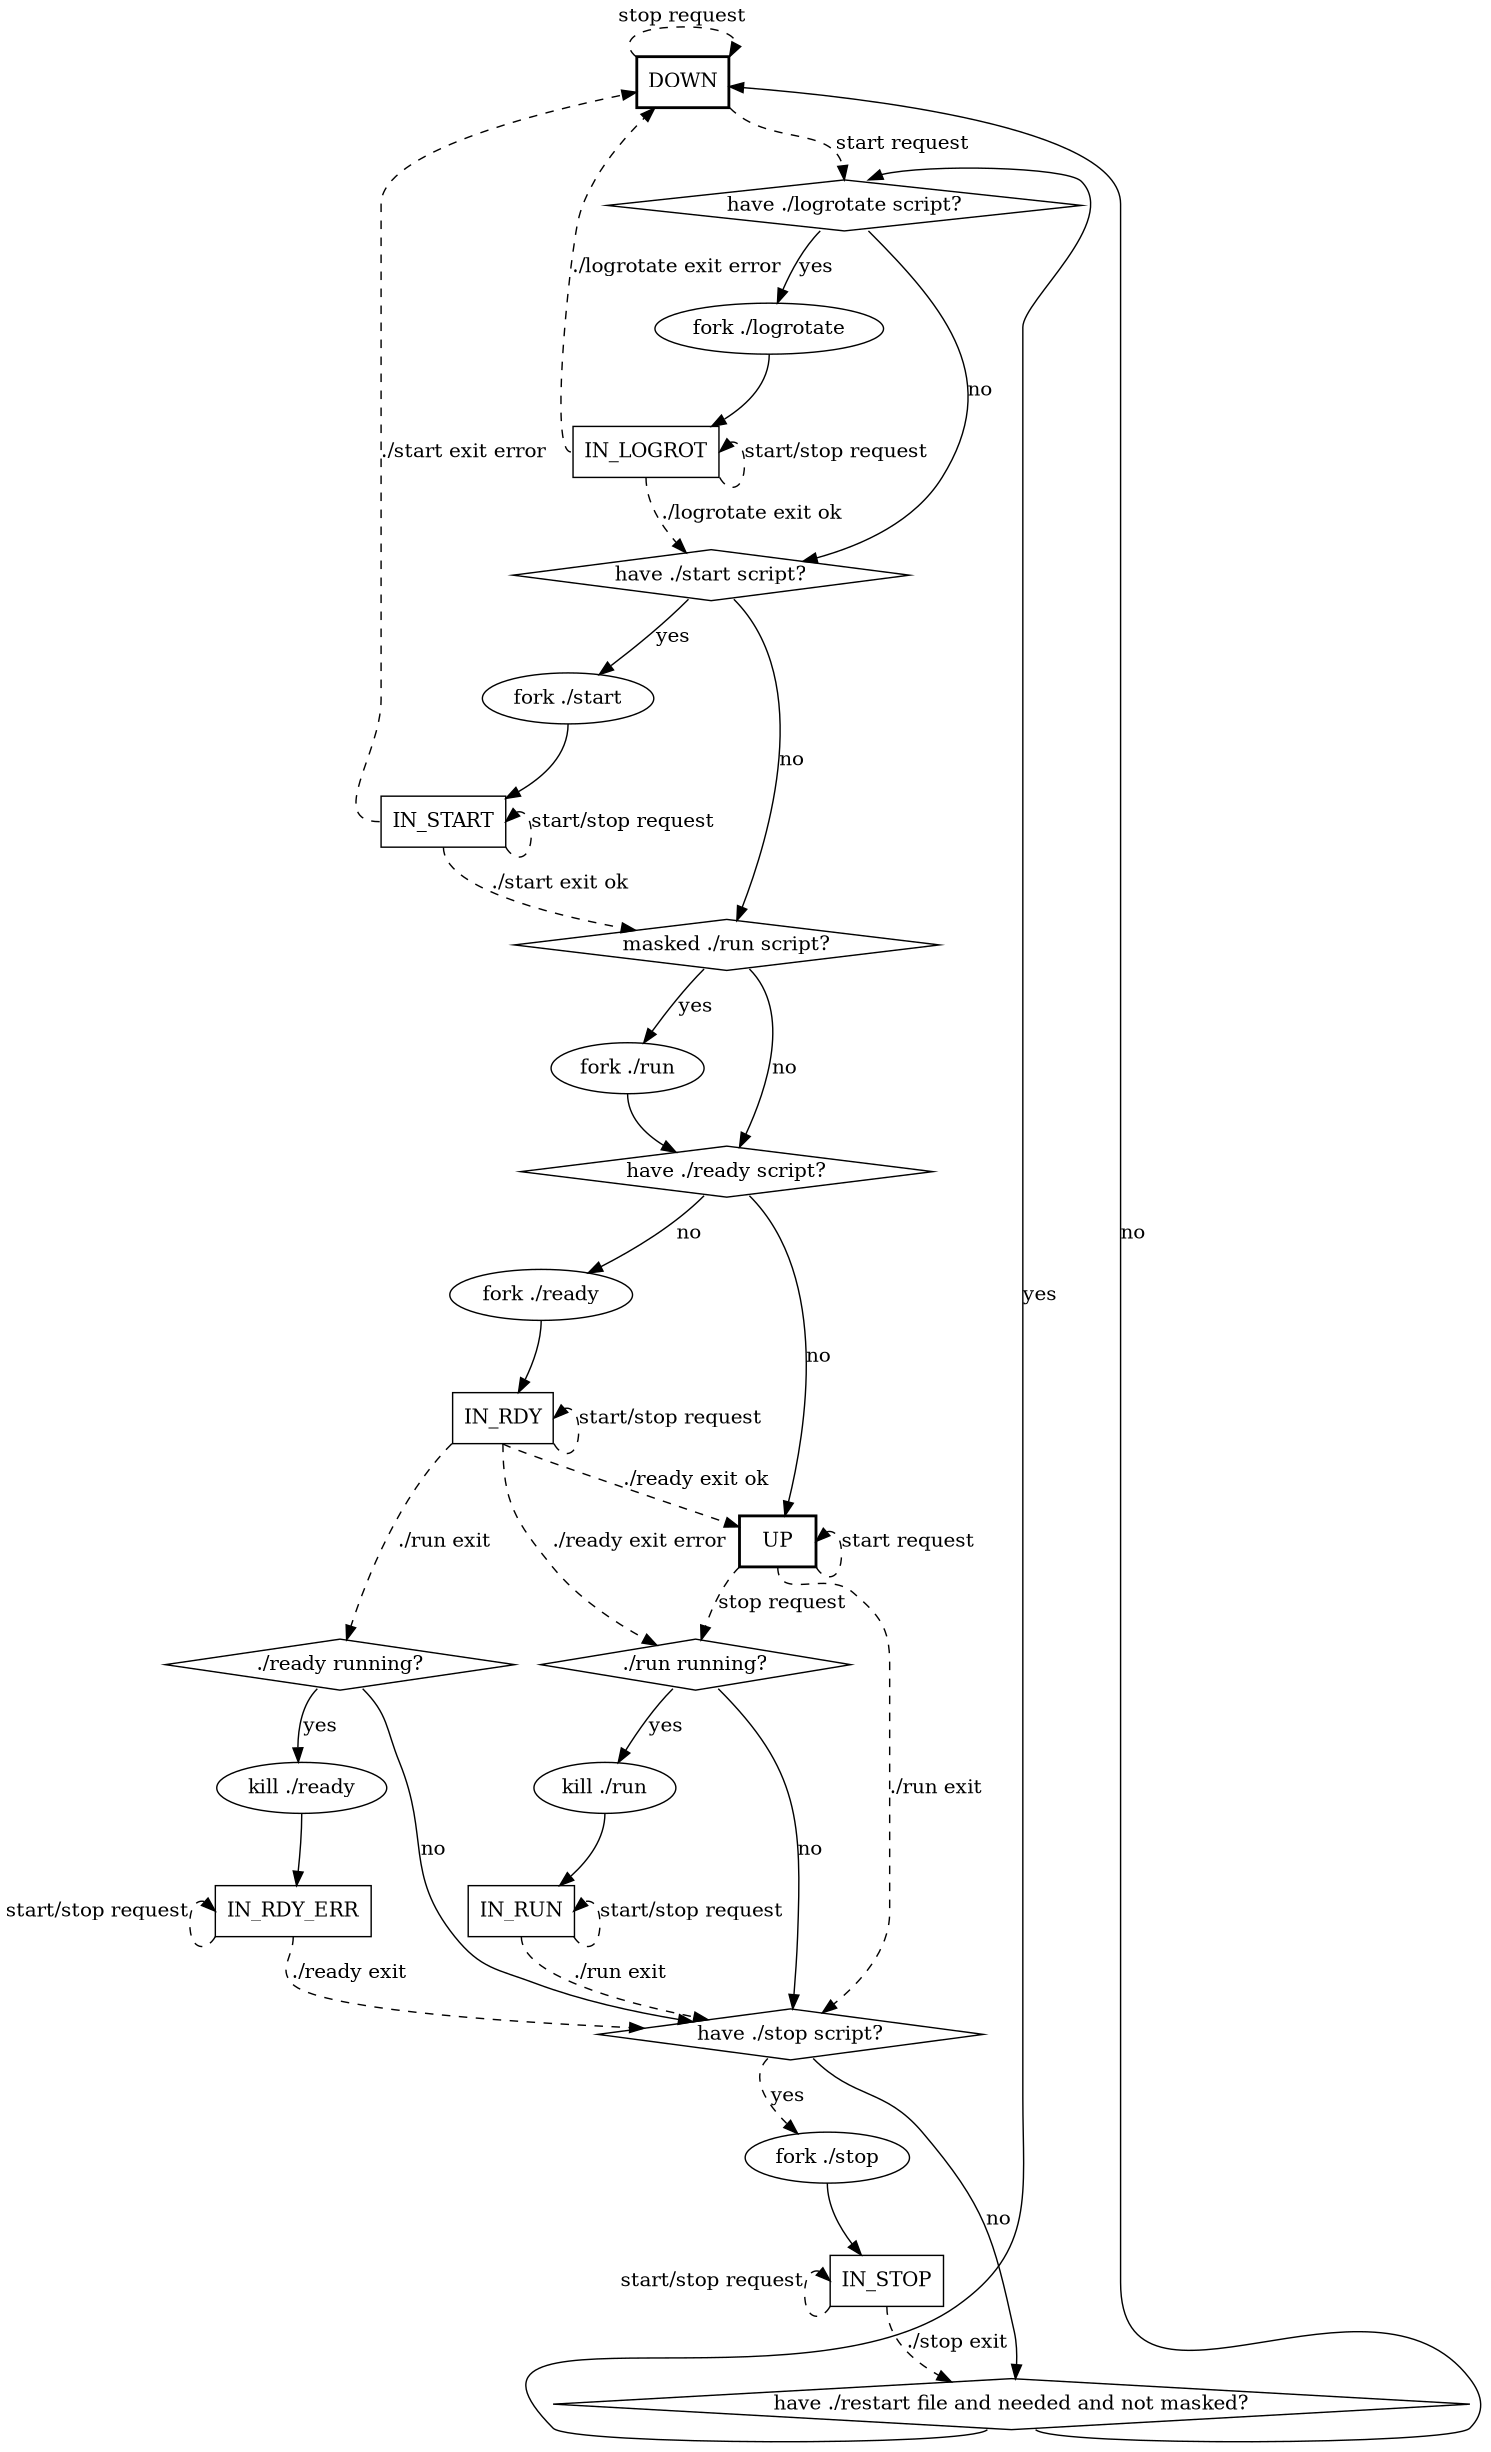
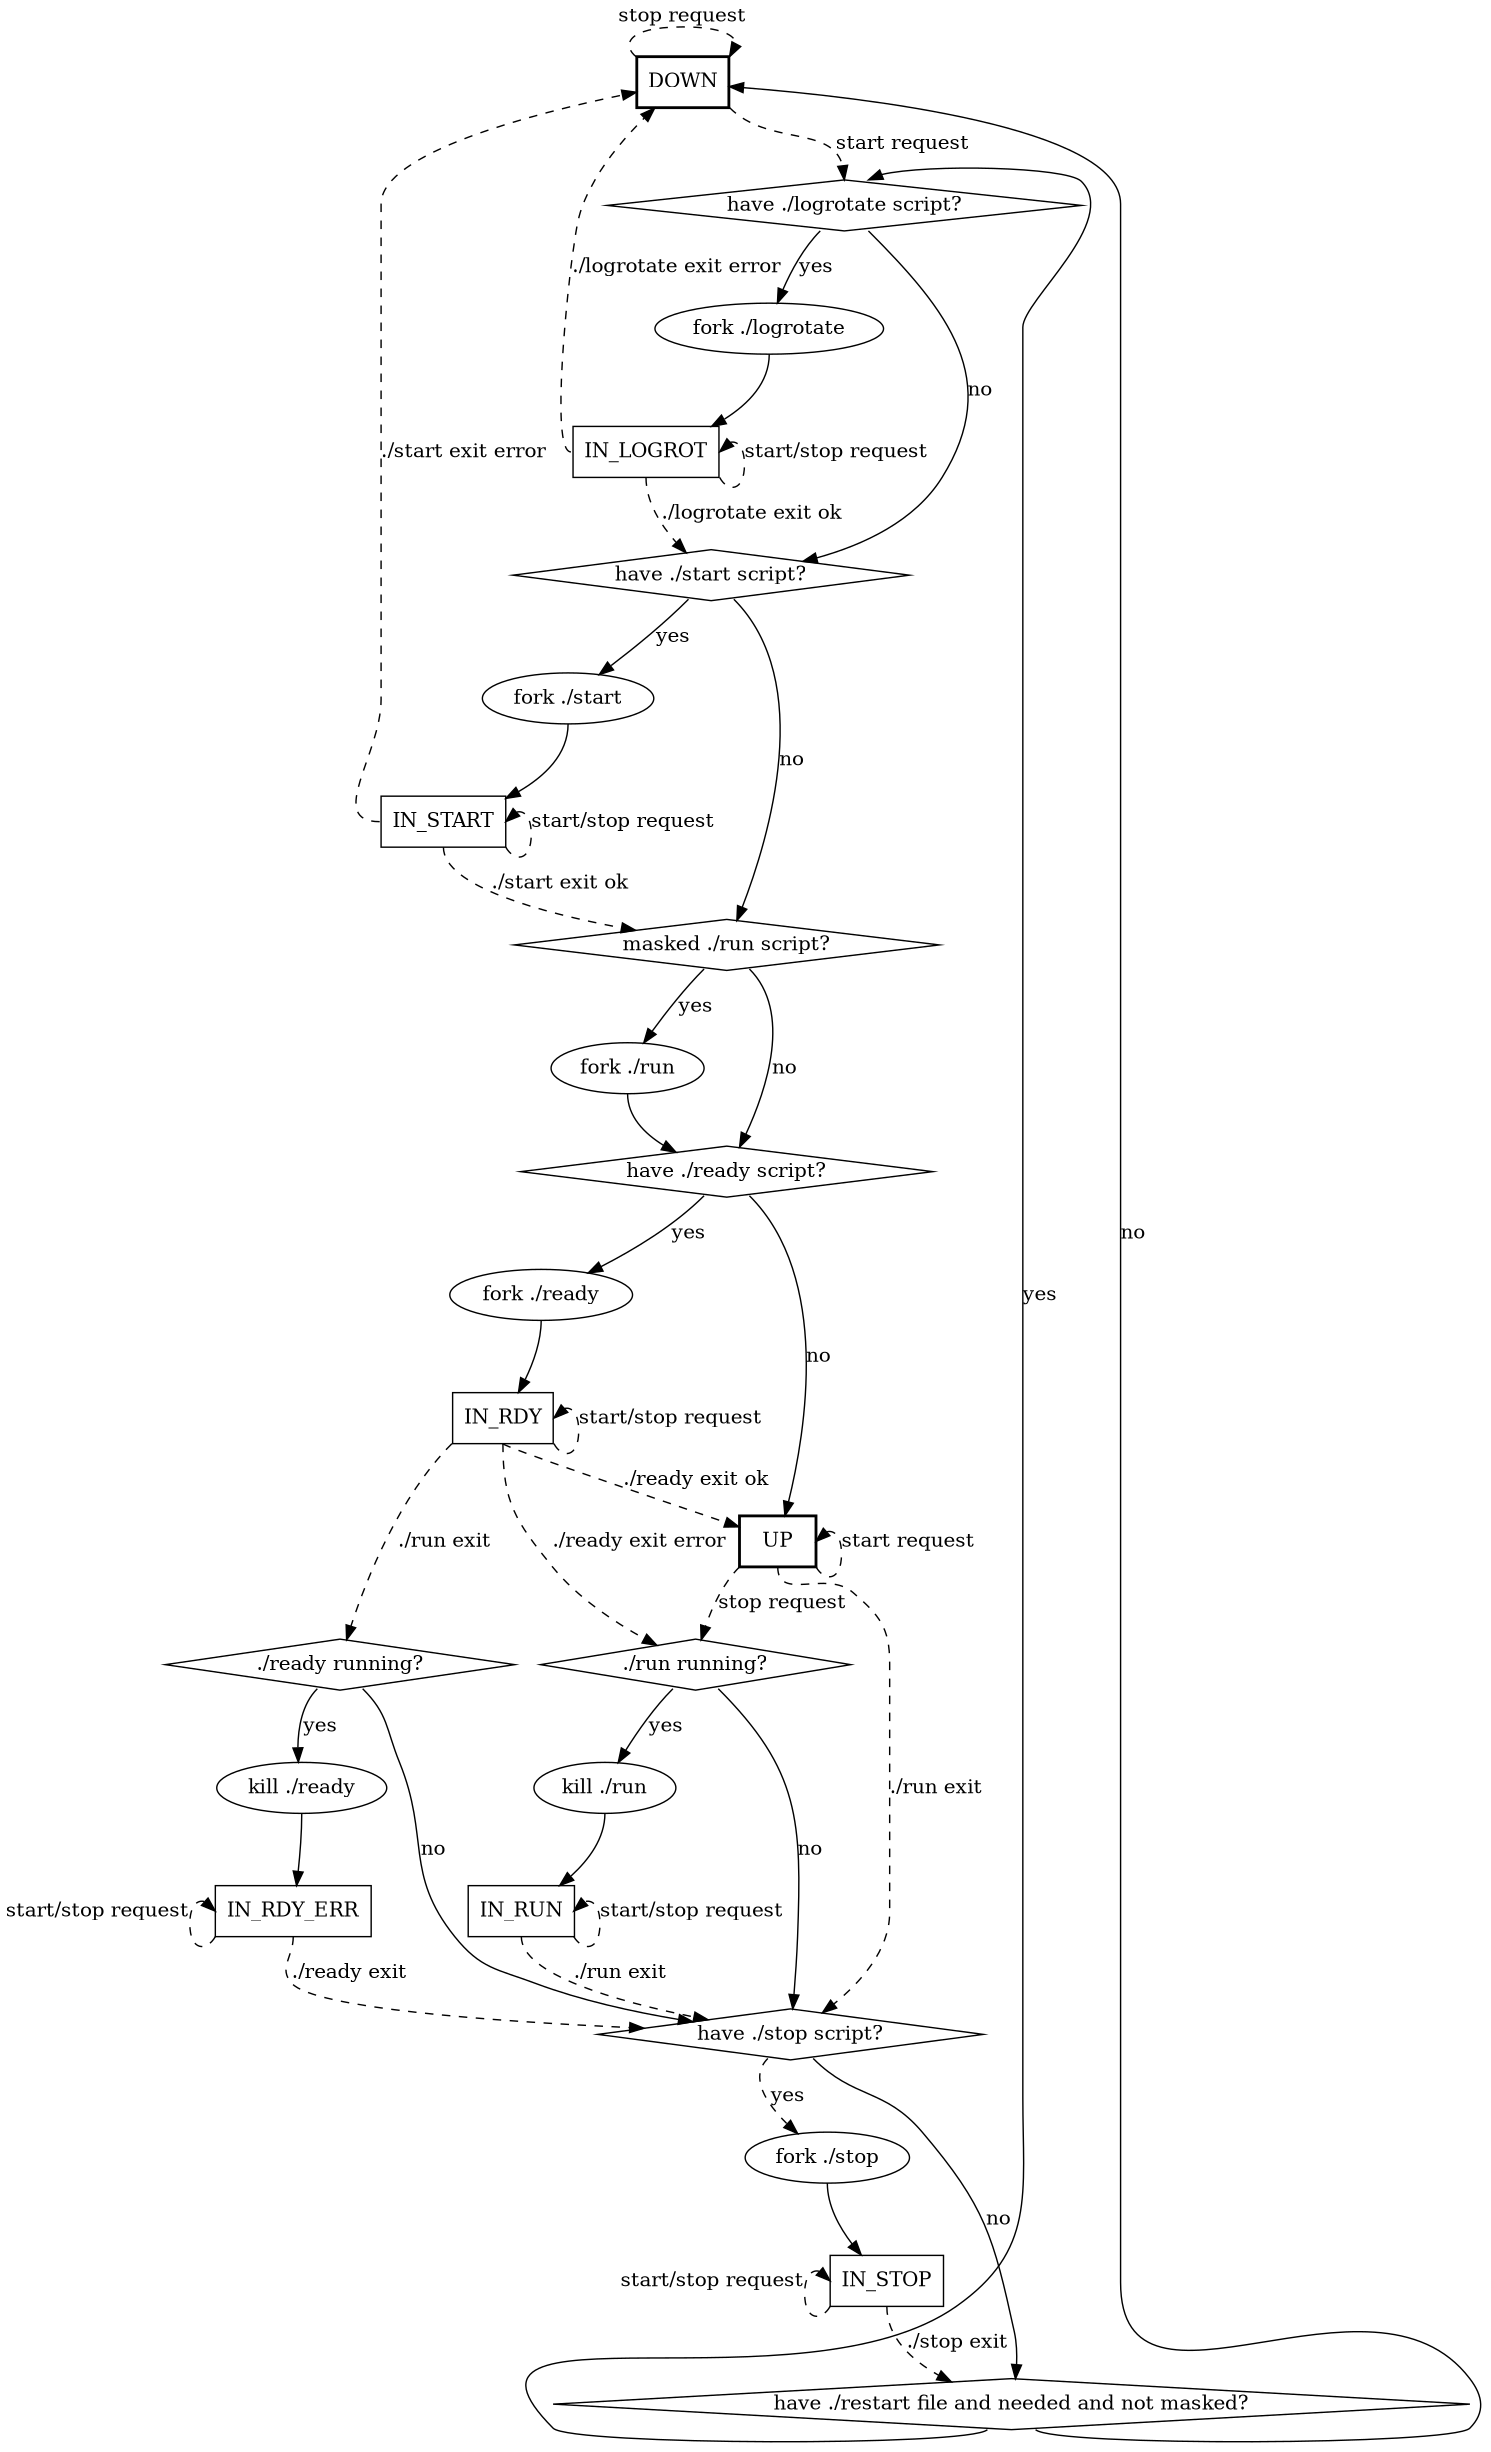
edge "have ./ready script?" -> "fork ./ready": label "no" -> "yes"
